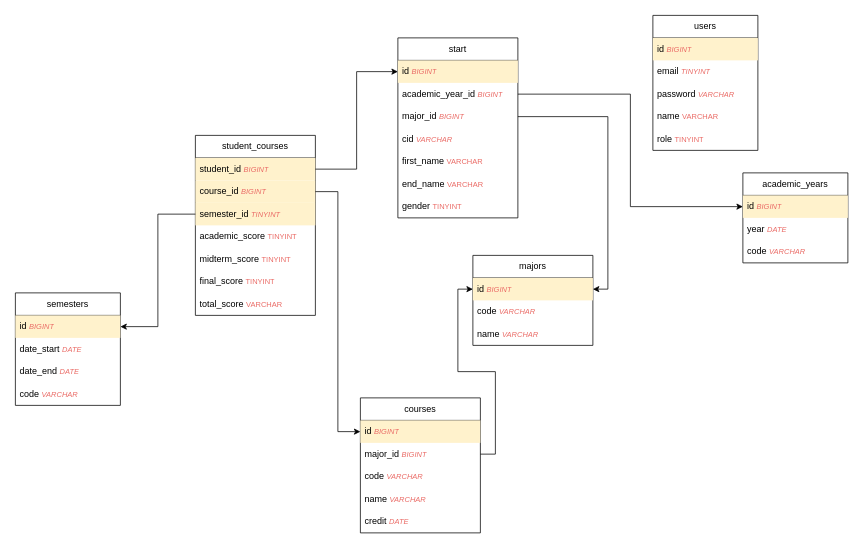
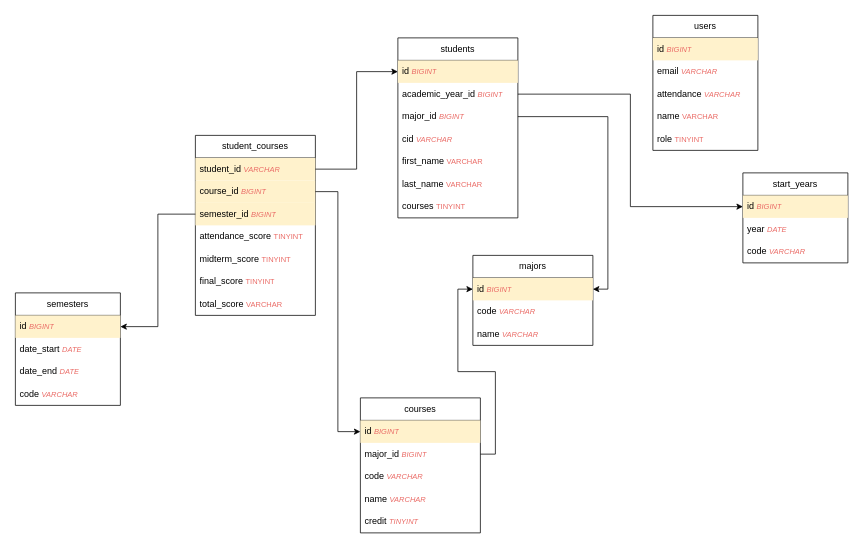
node "start": label "start" -> "students"
node "email TINYINT": label "email TINYINT" -> "email VARCHAR"
node "password VARCHAR": label "password VARCHAR" -> "attendance VARCHAR"
node "student_id BIGINT": label "student_id BIGINT" -> "student_id VARCHAR"
node "end_name VARCHAR": label "end_name VARCHAR" -> "last_name VARCHAR"
node "academic_years": label "academic_years" -> "start_years"
node "gender TINYINT": label "gender TINYINT" -> "courses TINYINT"
node "semester_id TINYINT": label "semester_id TINYINT" -> "semester_id BIGINT"
node "academic_score TINYINT": label "academic_score TINYINT" -> "attendance_score TINYINT"
node "credit DATE": label "credit DATE" -> "credit TINYINT"
